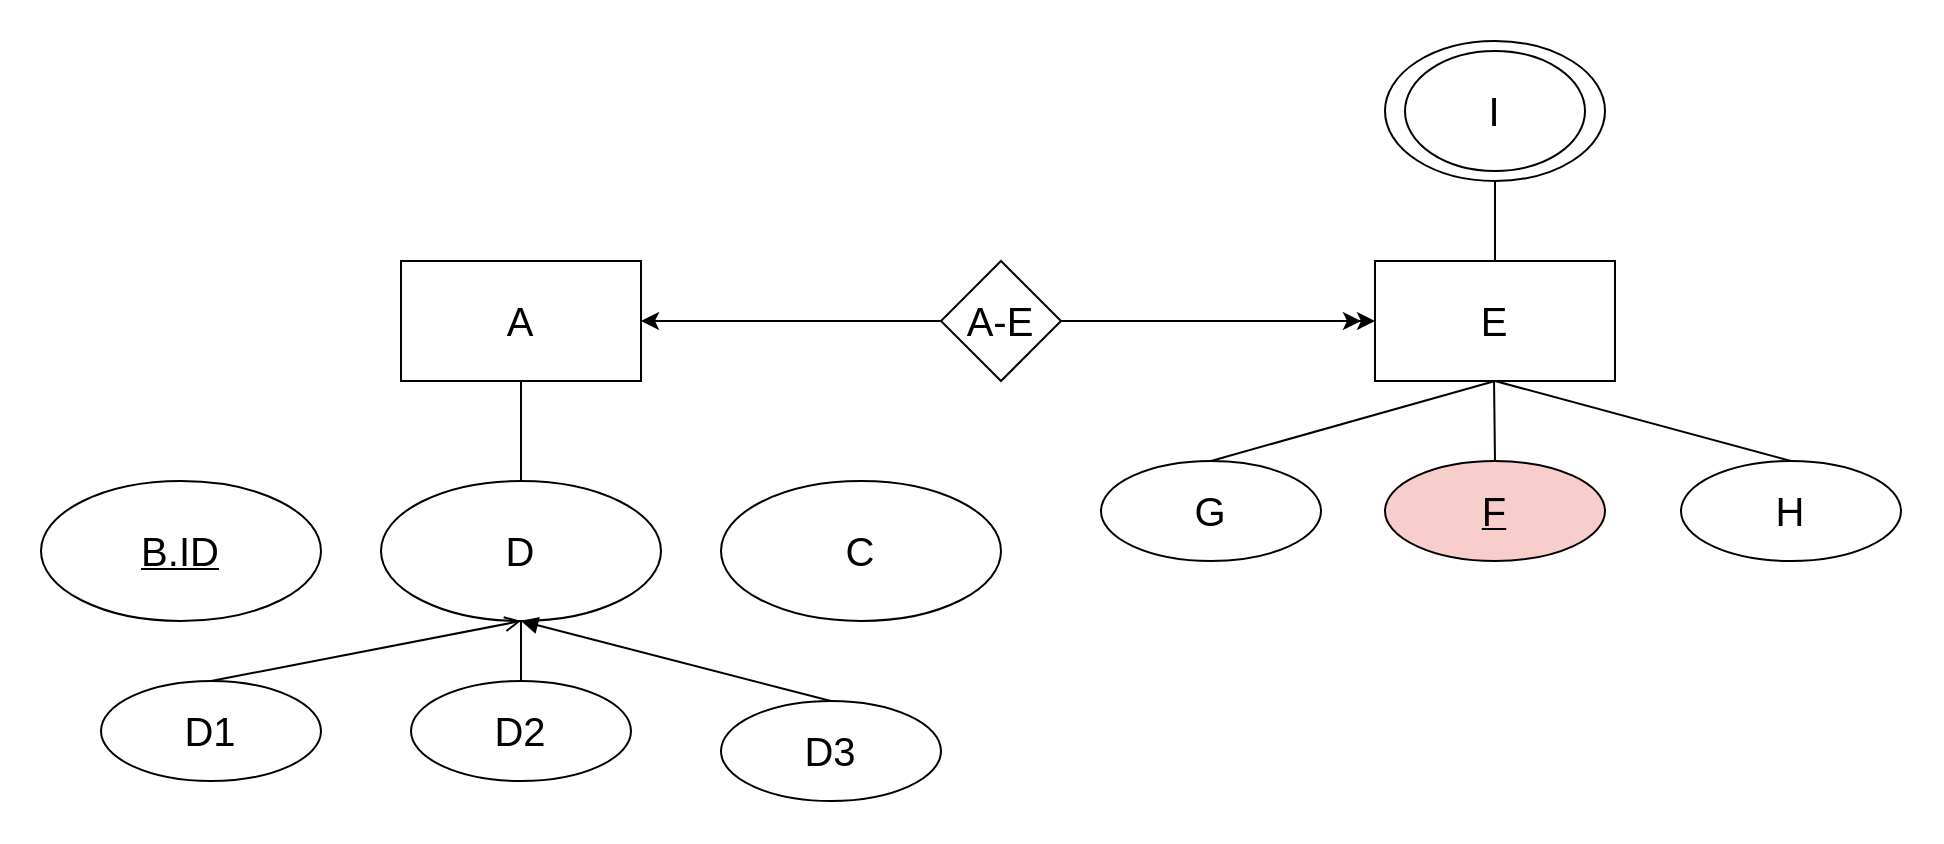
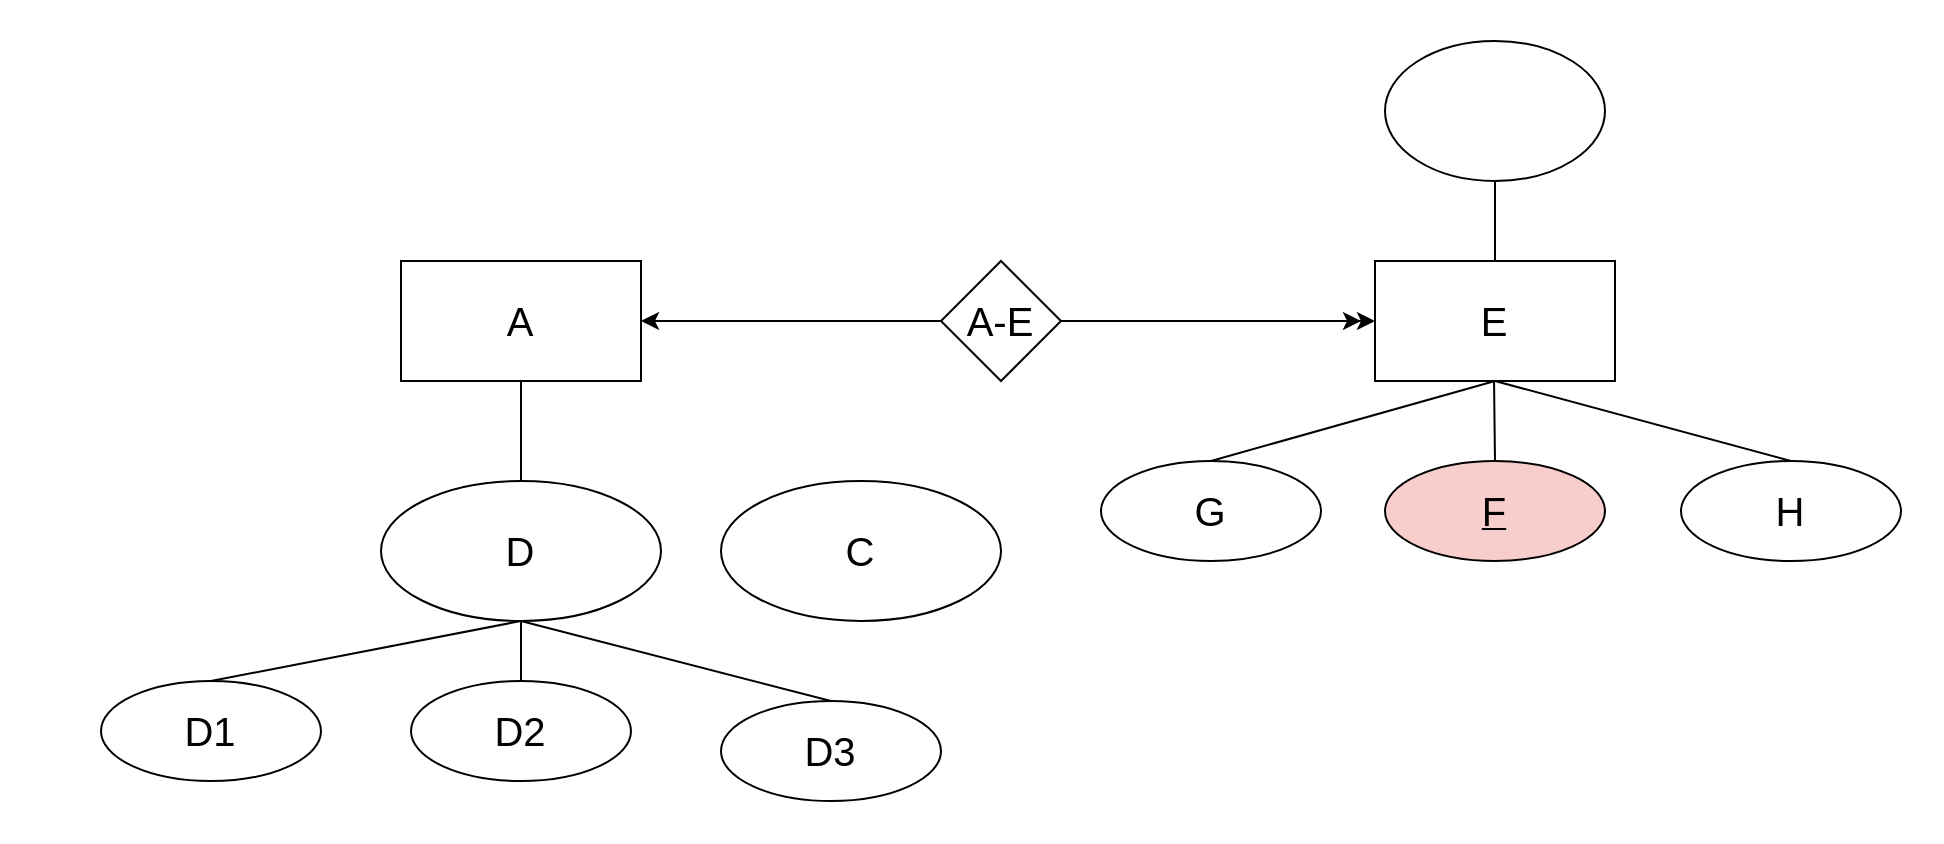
node "I": removed
node "B.ID": removed
edge "D1" -> "D": arrowhead open -> none
edge "D3" -> "D": arrowhead block -> none
